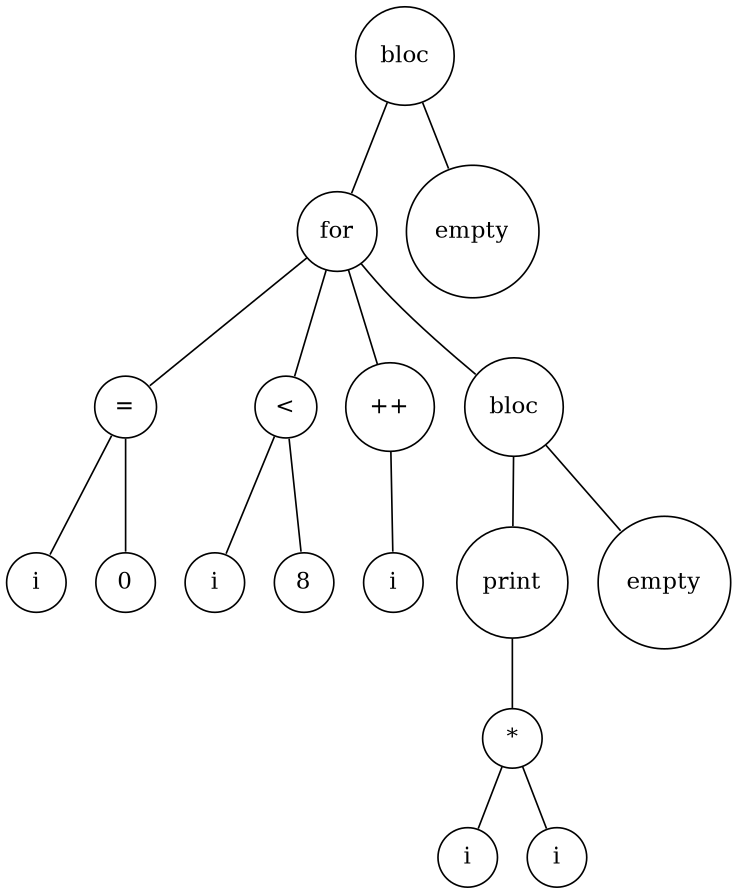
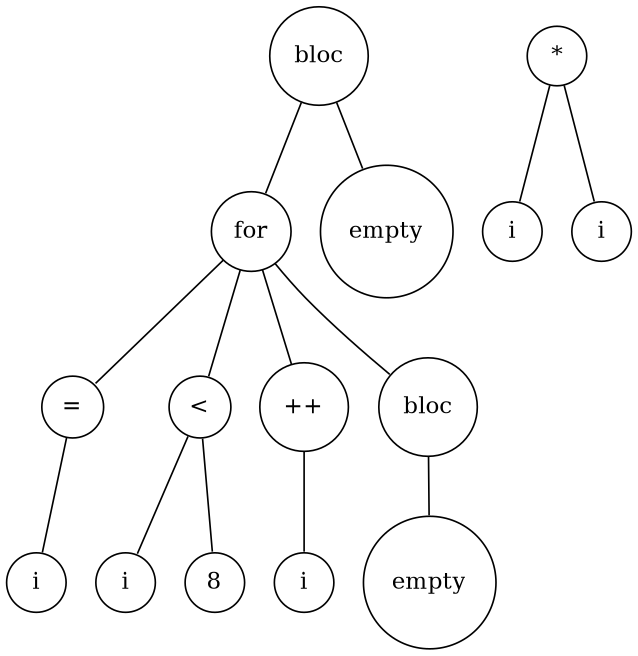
node "0": removed
node "print": removed
